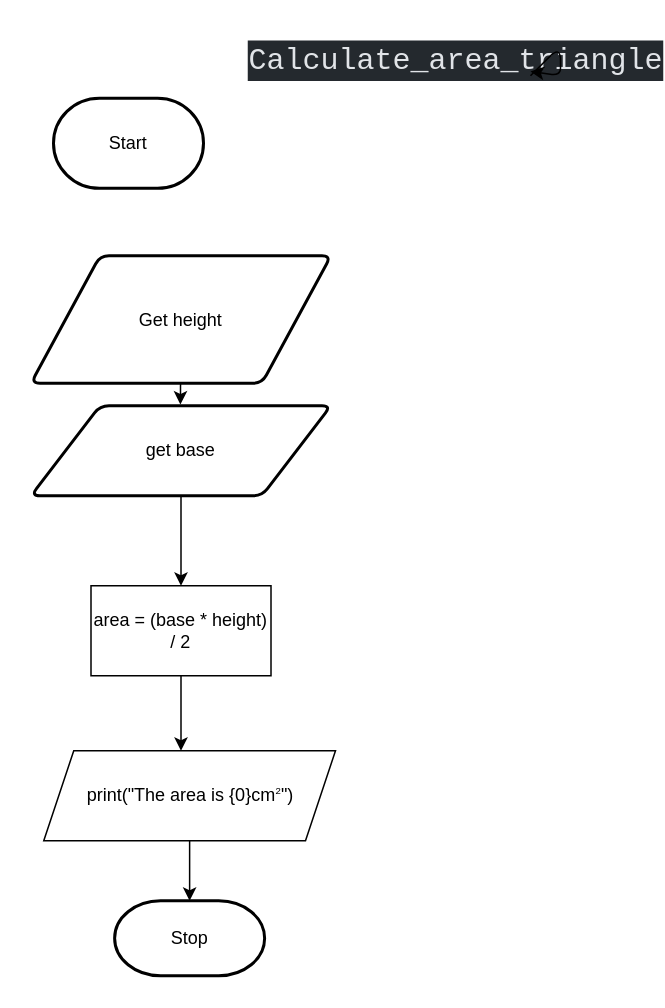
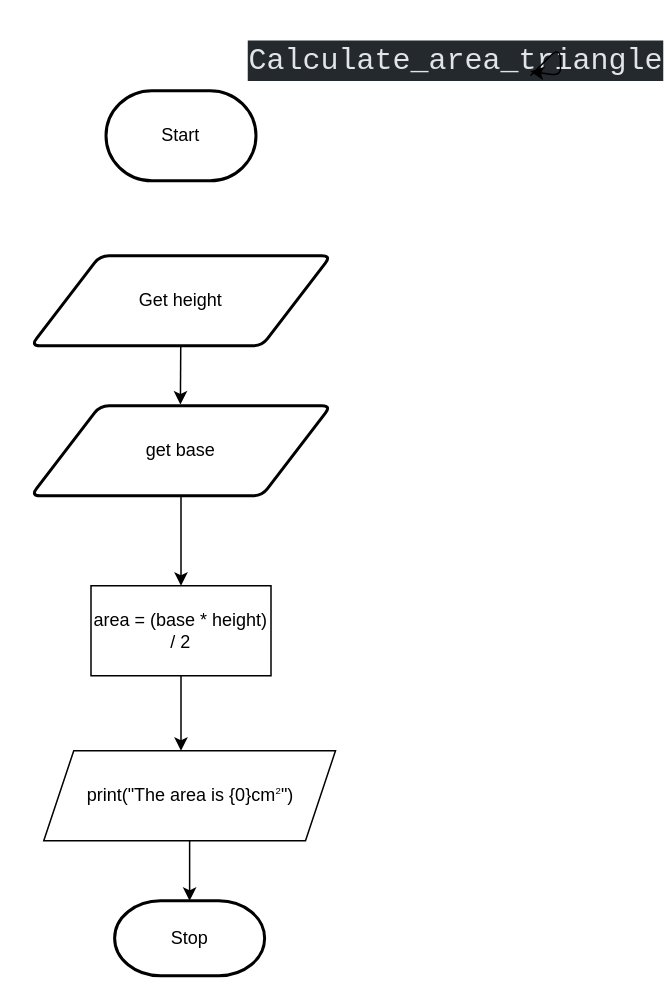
node "Start": moved (128, 143) -> (181, 136)
node "Get height": size 300x128 -> 300x90
